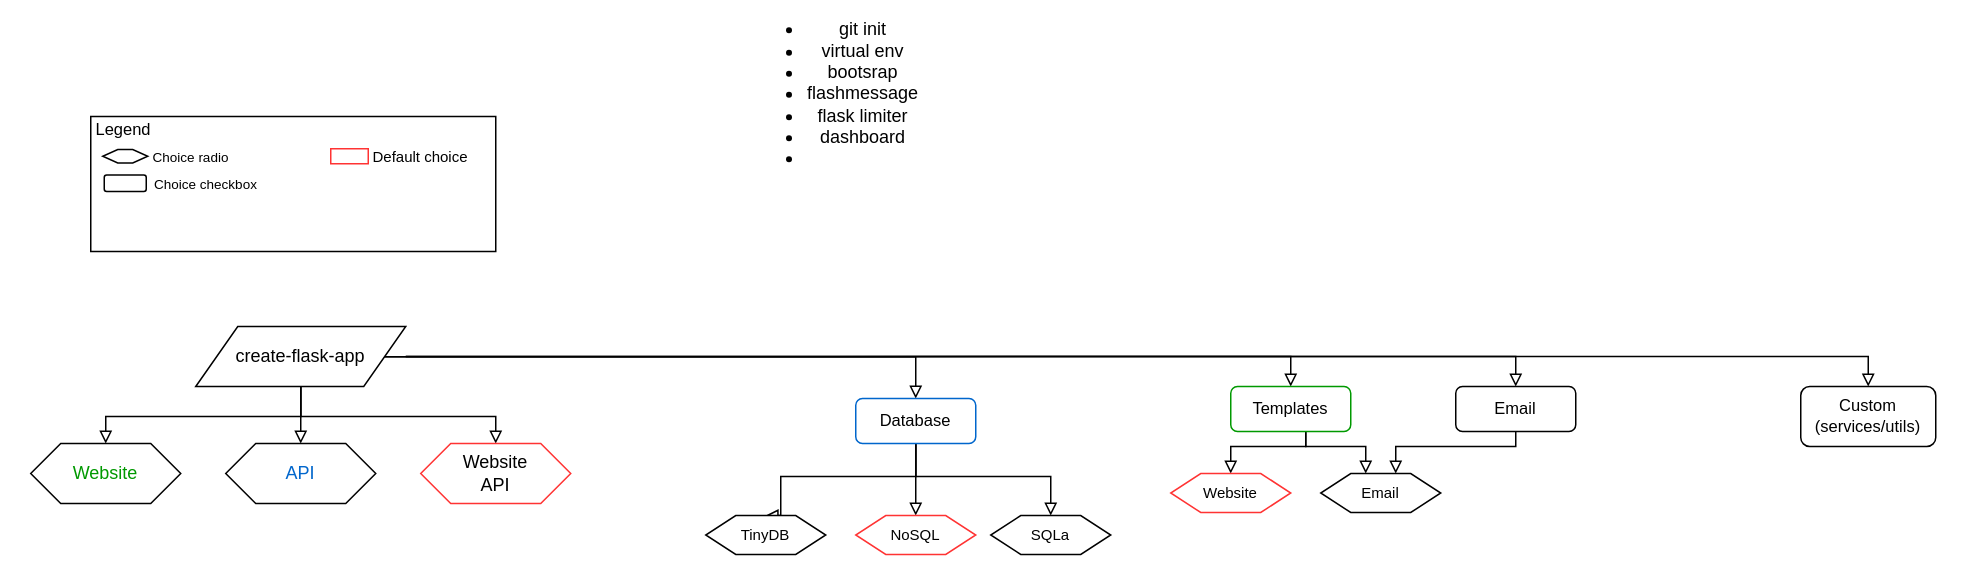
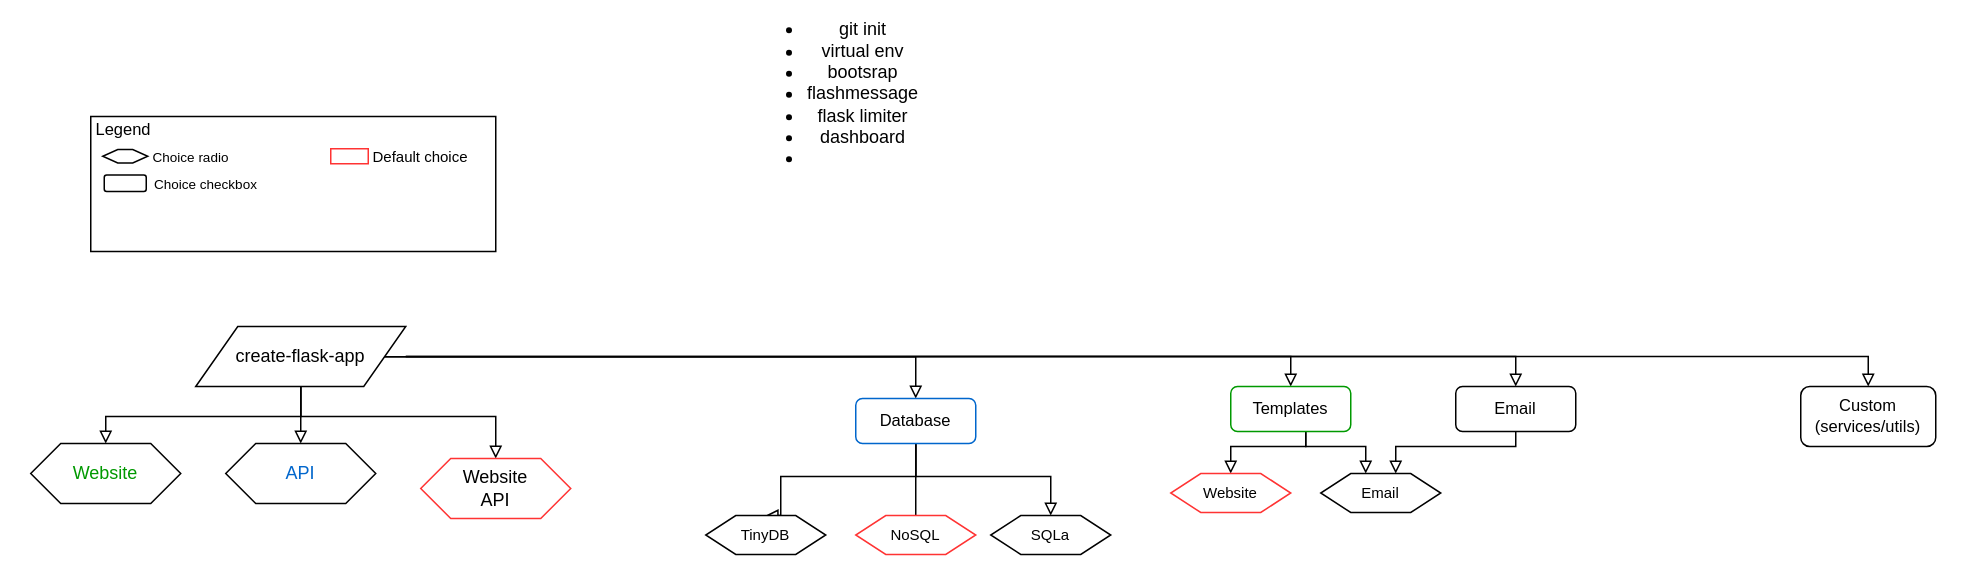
node "Website API": moved (496, 473) -> (496, 488)
edge "Database" -> "NoSQL": arrowhead block -> none
